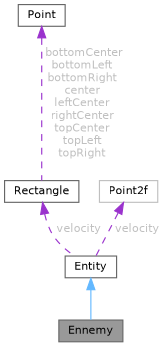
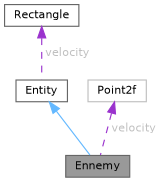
node "Point": removed
edge "Entity" -> "Point2f": now "Ennemy" -> "Point2f"
